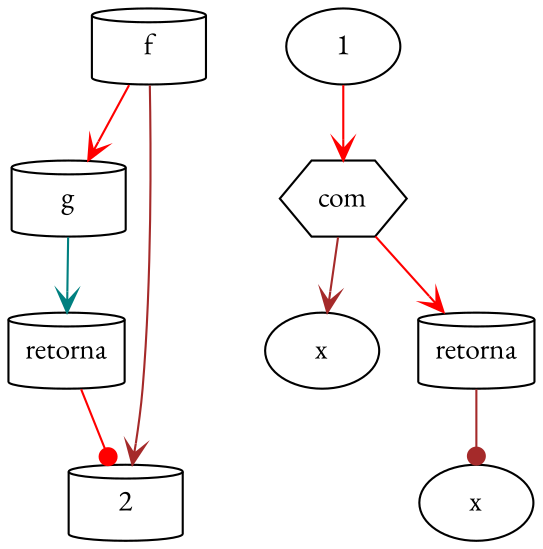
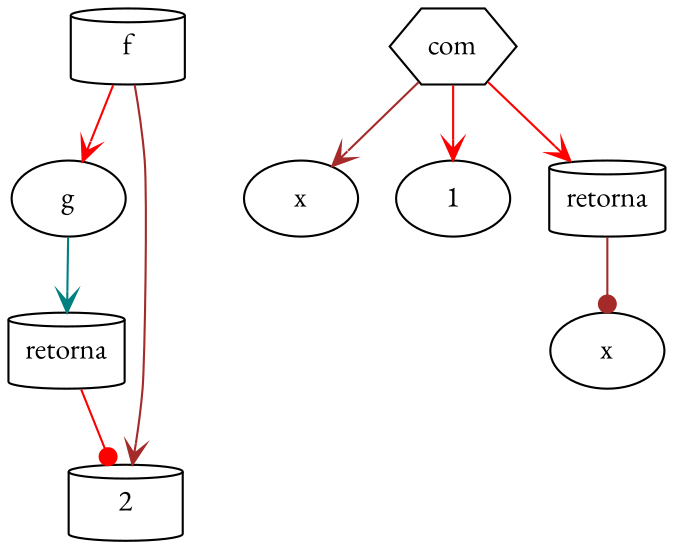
edge "1" -> "com": reversed
node "g": shape cylinder -> ellipse
